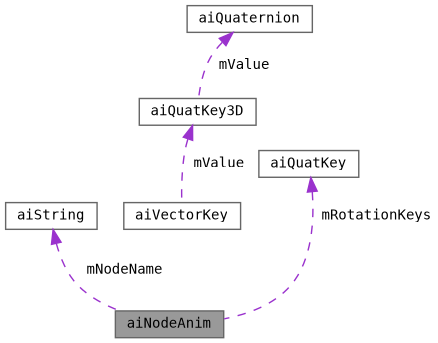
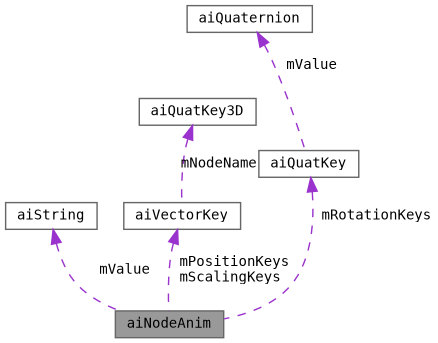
edge "aiQuatKey3D" -> "aiQuaternion": now "aiQuatKey" -> "aiQuaternion"
edge "aiVectorKey" -> "aiQuatKey3D": label " mValue" -> " mNodeName"
edge "aiNodeAnim" -> "aiString": label " mNodeName" -> " mValue"
edge "aiNodeAnim" -> "aiVectorKey": added, label "mPositionKeys mScalingKeys"
